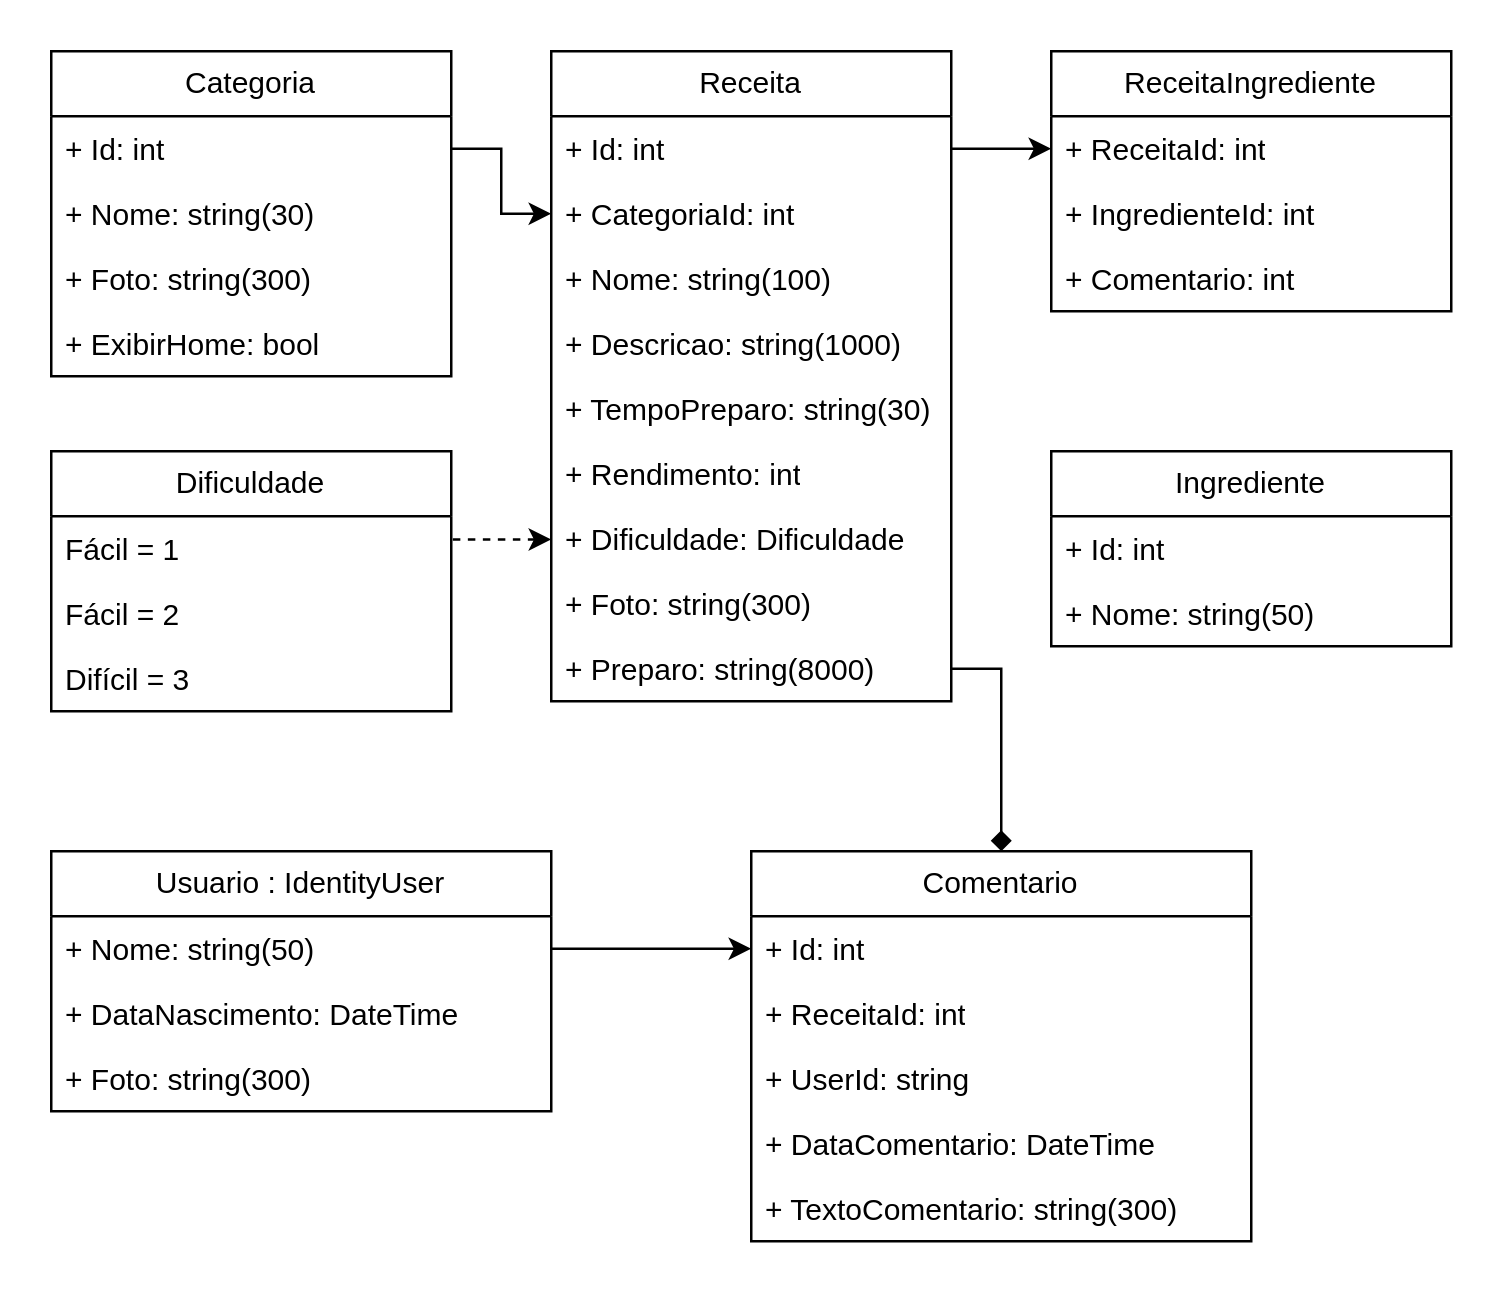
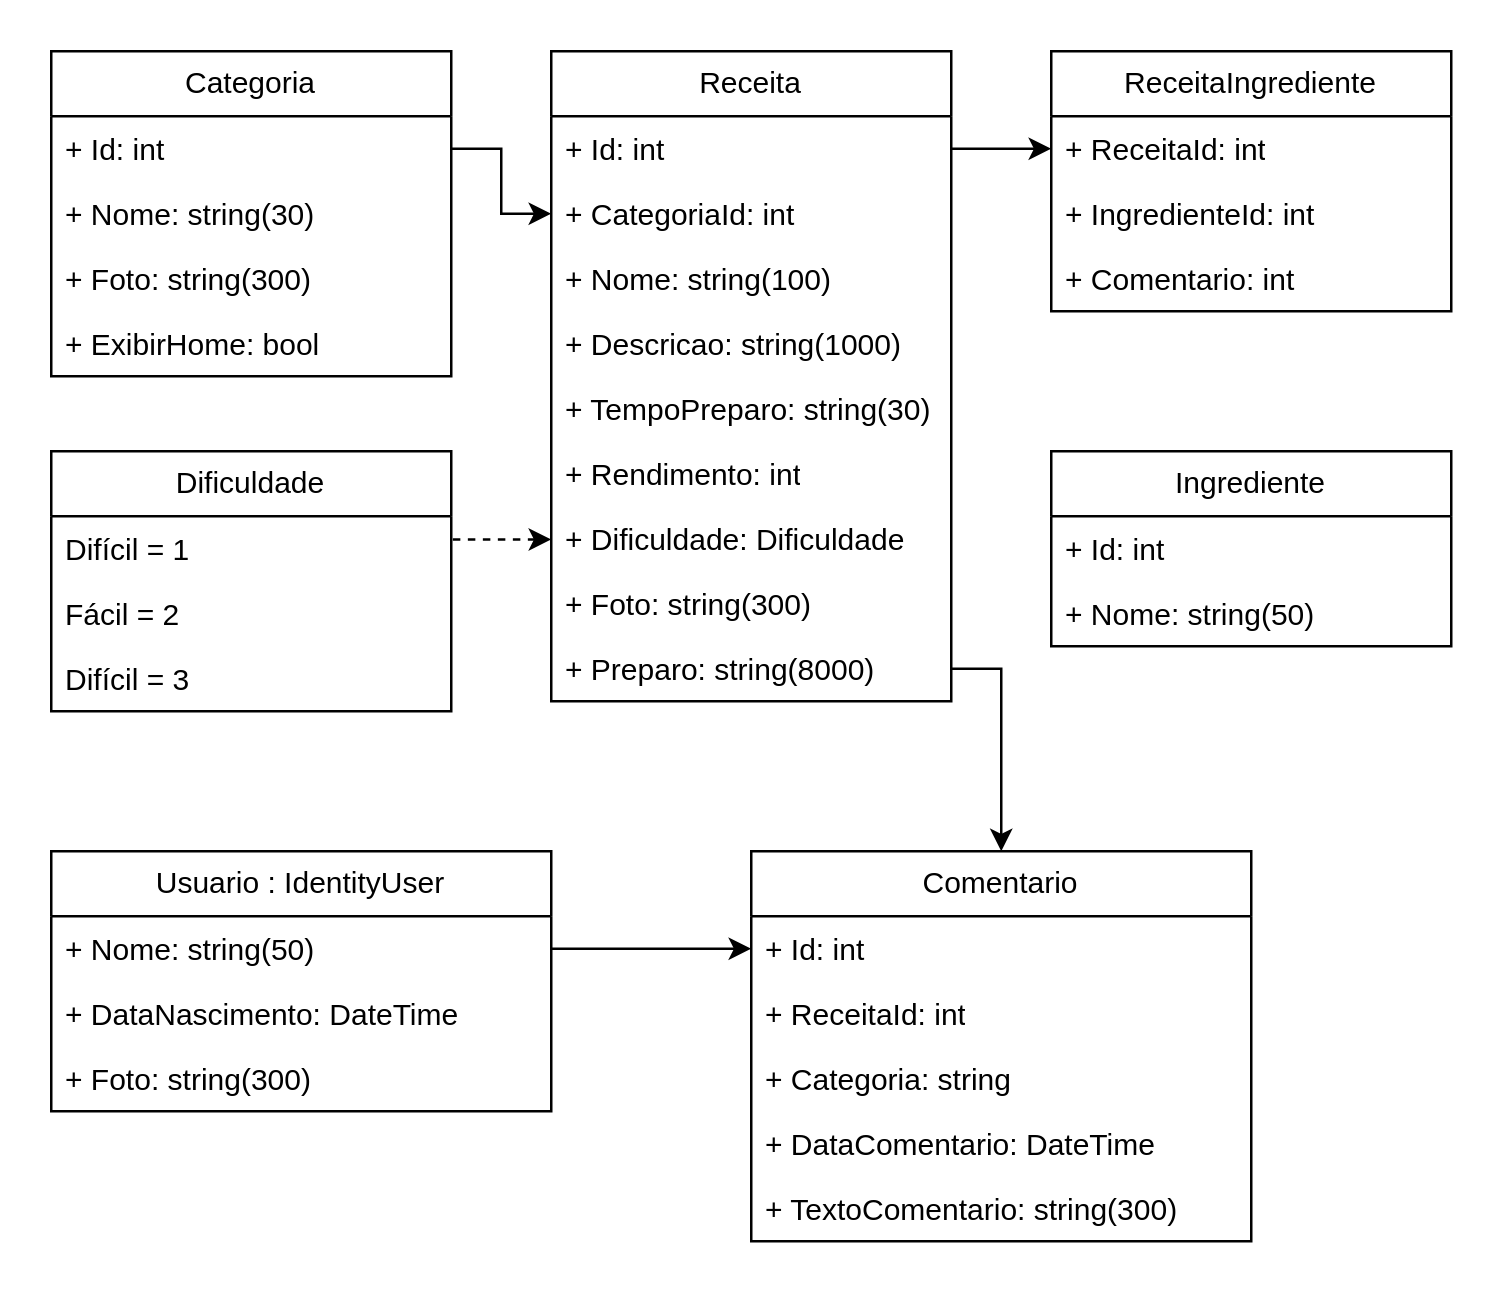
node "Fácil = 1": label "Fácil = 1" -> "Difícil = 1"
edge "+ Preparo: string(8000)" -> "Comentario": arrowhead diamond -> classic
node "+ UserId: string": label "+ UserId: string" -> "+ Categoria: string"
